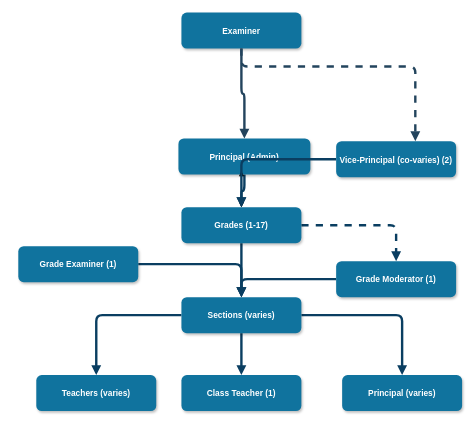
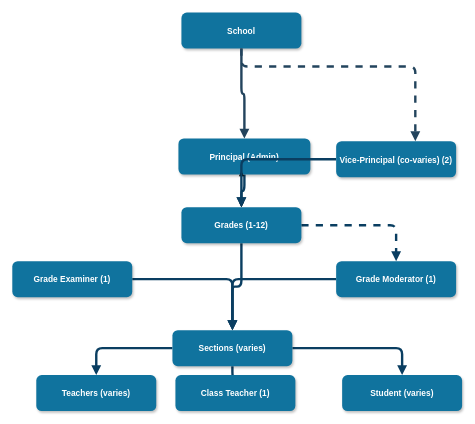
node "Examiner": label "Examiner" -> "School"
node "Grades (1-17)": label "Grades (1-17)" -> "Grades (1-12)"
node "Grade Examiner (1)": moved (78, 264) -> (72, 279)
node "Sections (varies)": moved (242, 315) -> (233, 348)
node "Class Teacher (1)": moved (242, 393) -> (236, 393)
node "Principal (varies)": label "Principal (varies)" -> "Student (varies)"
